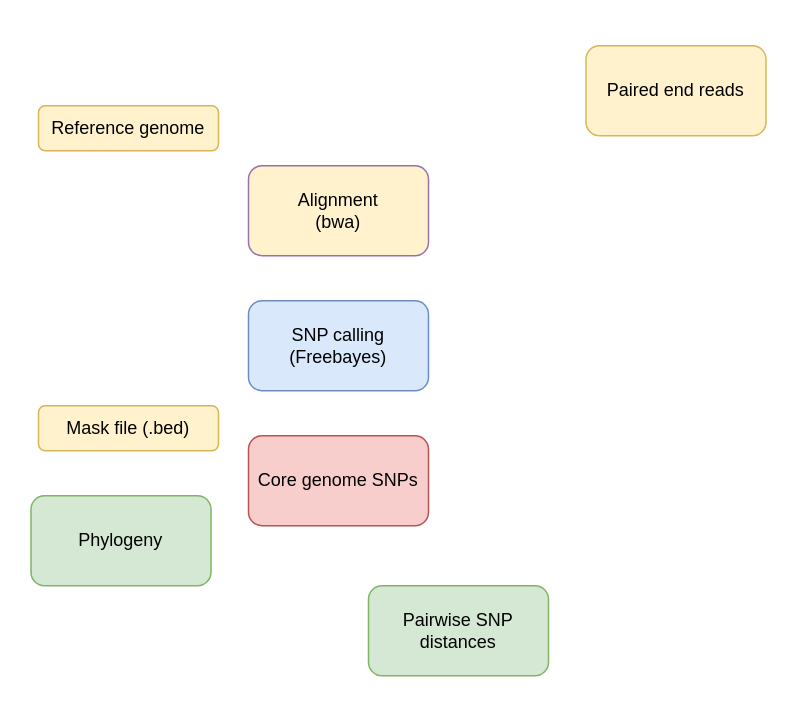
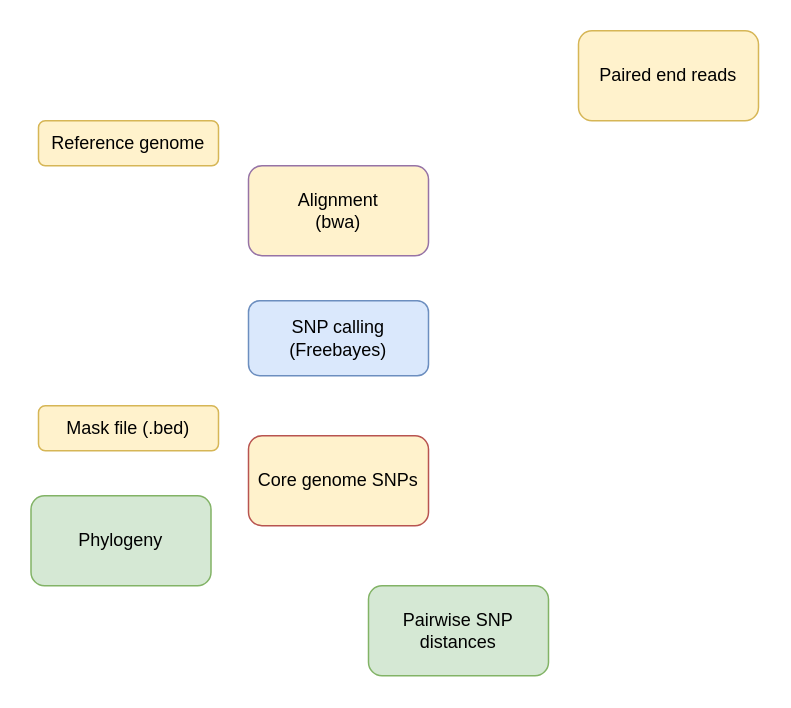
node "Paired end reads": moved (676, 91) -> (668, 76)
node "Reference genome": moved (128, 128) -> (128, 143)
node "SNP calling (Freebayes)": size 180x90 -> 180x75
node "Core genome SNPs": fillcolor #f8cecc -> #fff2cc
